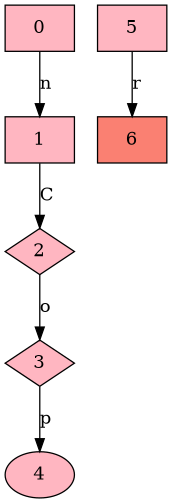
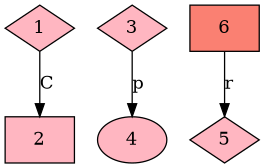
node "0": removed
node "5": shape box -> diamond
edge "5" -> "6": reversed
node "1": shape box -> diamond
node "2": shape diamond -> box
edge "2" -> "3": removed, label "o"
